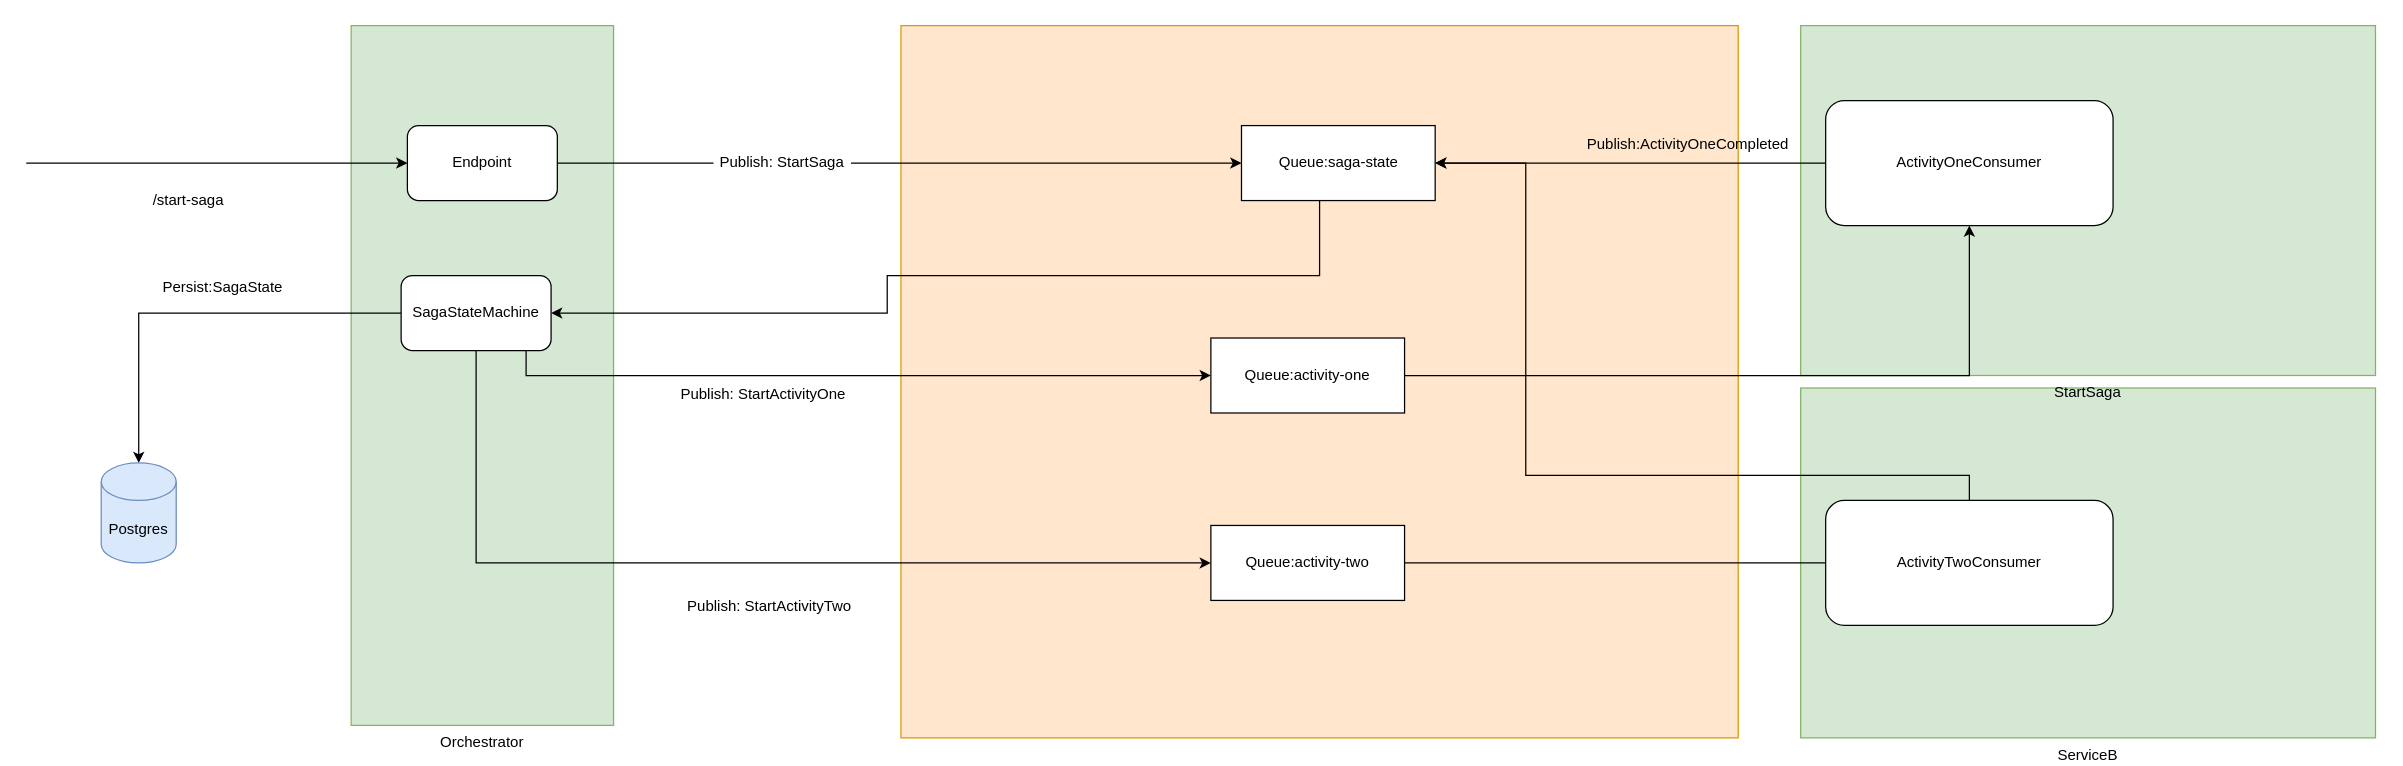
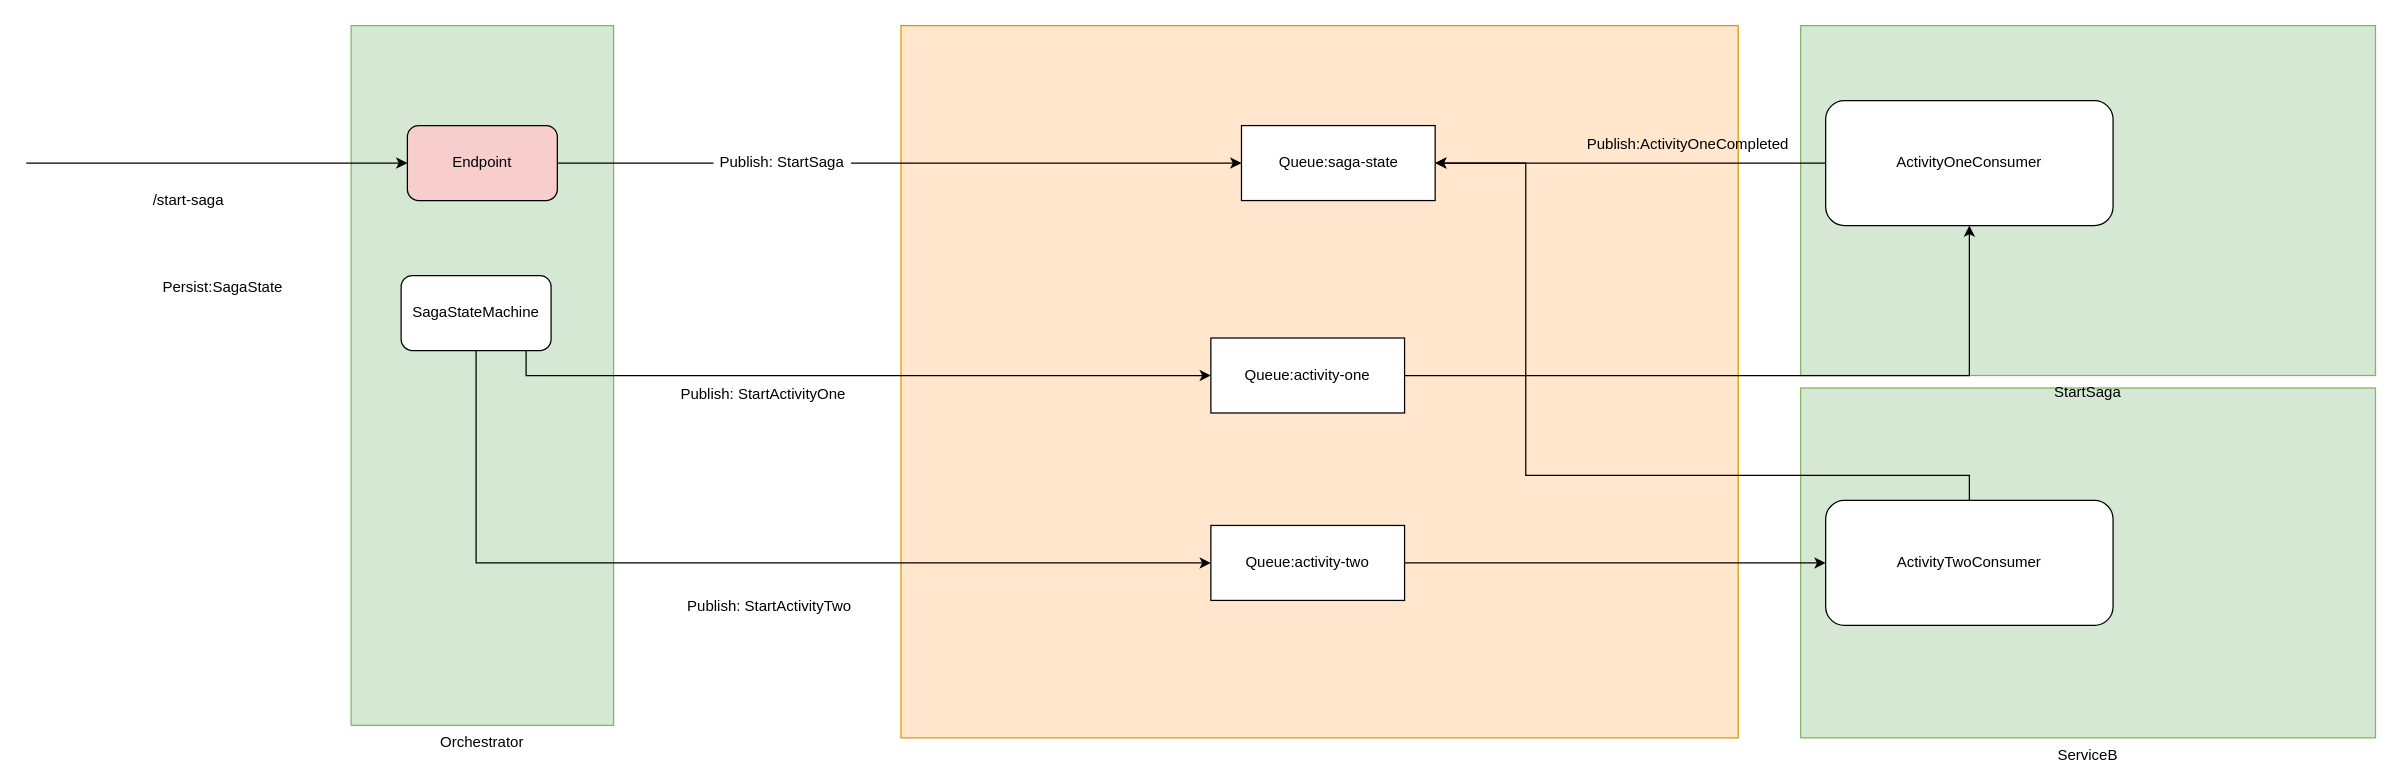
node "Endpoint": fillcolor #ffffff -> #f8cecc
edge "Queue:saga-state" -> "SagaStateMachine": removed
edge "SagaStateMachine" -> "Postgres": removed
node "Postgres": removed
edge "Queue:activity-two" -- "ActivityTwoConsumer": arrowhead none -> classic
